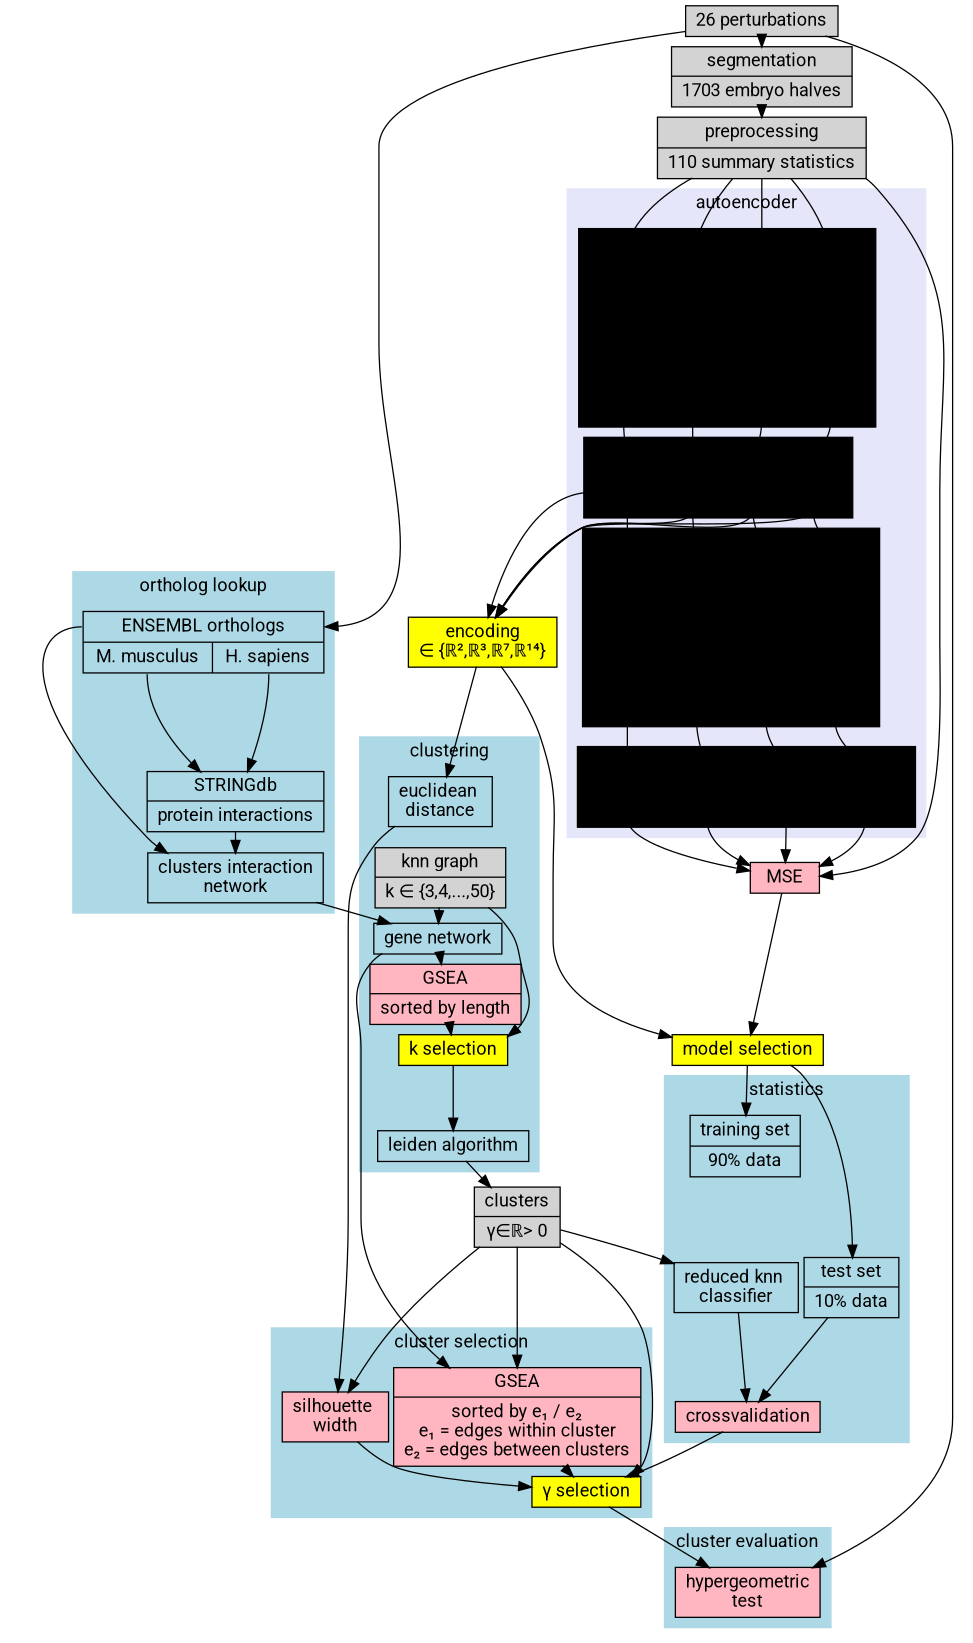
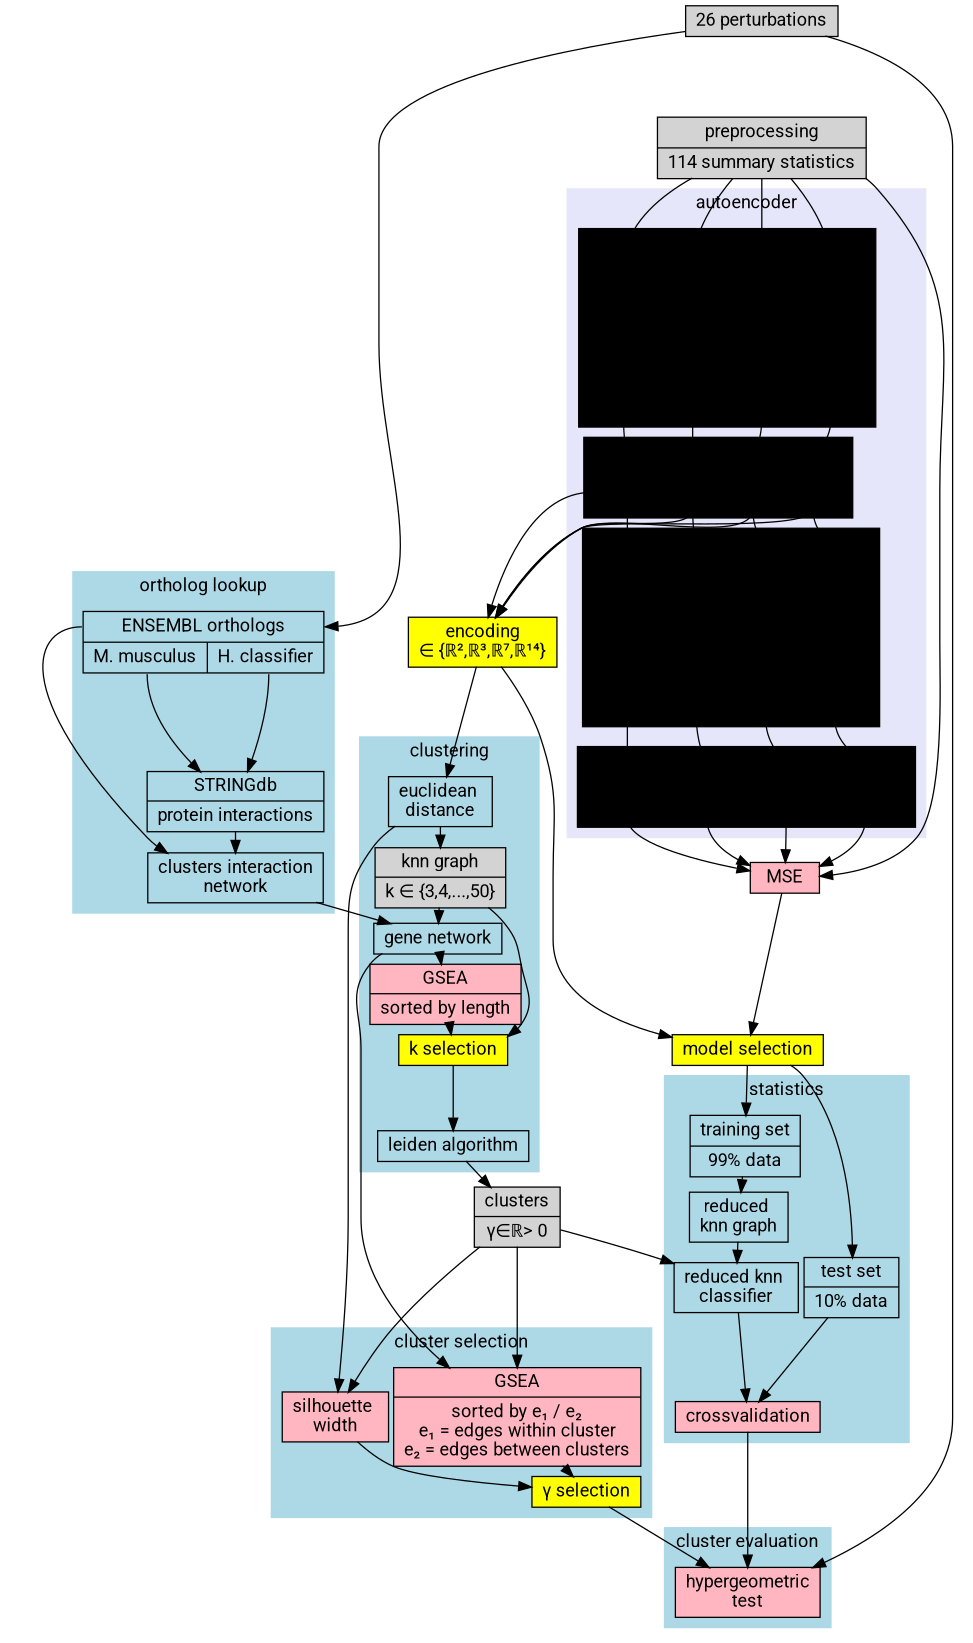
node "segmentation": removed
node "preprocessing": text "110 summary statistics" -> "114 summary statistics"
node "ENSEMBL orthologs": text "H. sapiens" -> "H. classifier"
edge "euclidean distance" -> "knn graph": added
node "training set": text "90% data" -> "99% data"
node "reduced knn graph": added
edge "clusters" -> "γ selection": removed
edge "crossvalidation" -> "γ selection": now "crossvalidation" -> "hypergeometric test"
